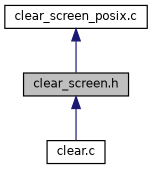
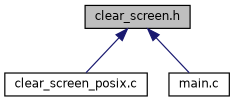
edge "clear_screen.h" -> "clear_screen_posix.c": reversed
node "clear.c": label "clear.c" -> "main.c"
